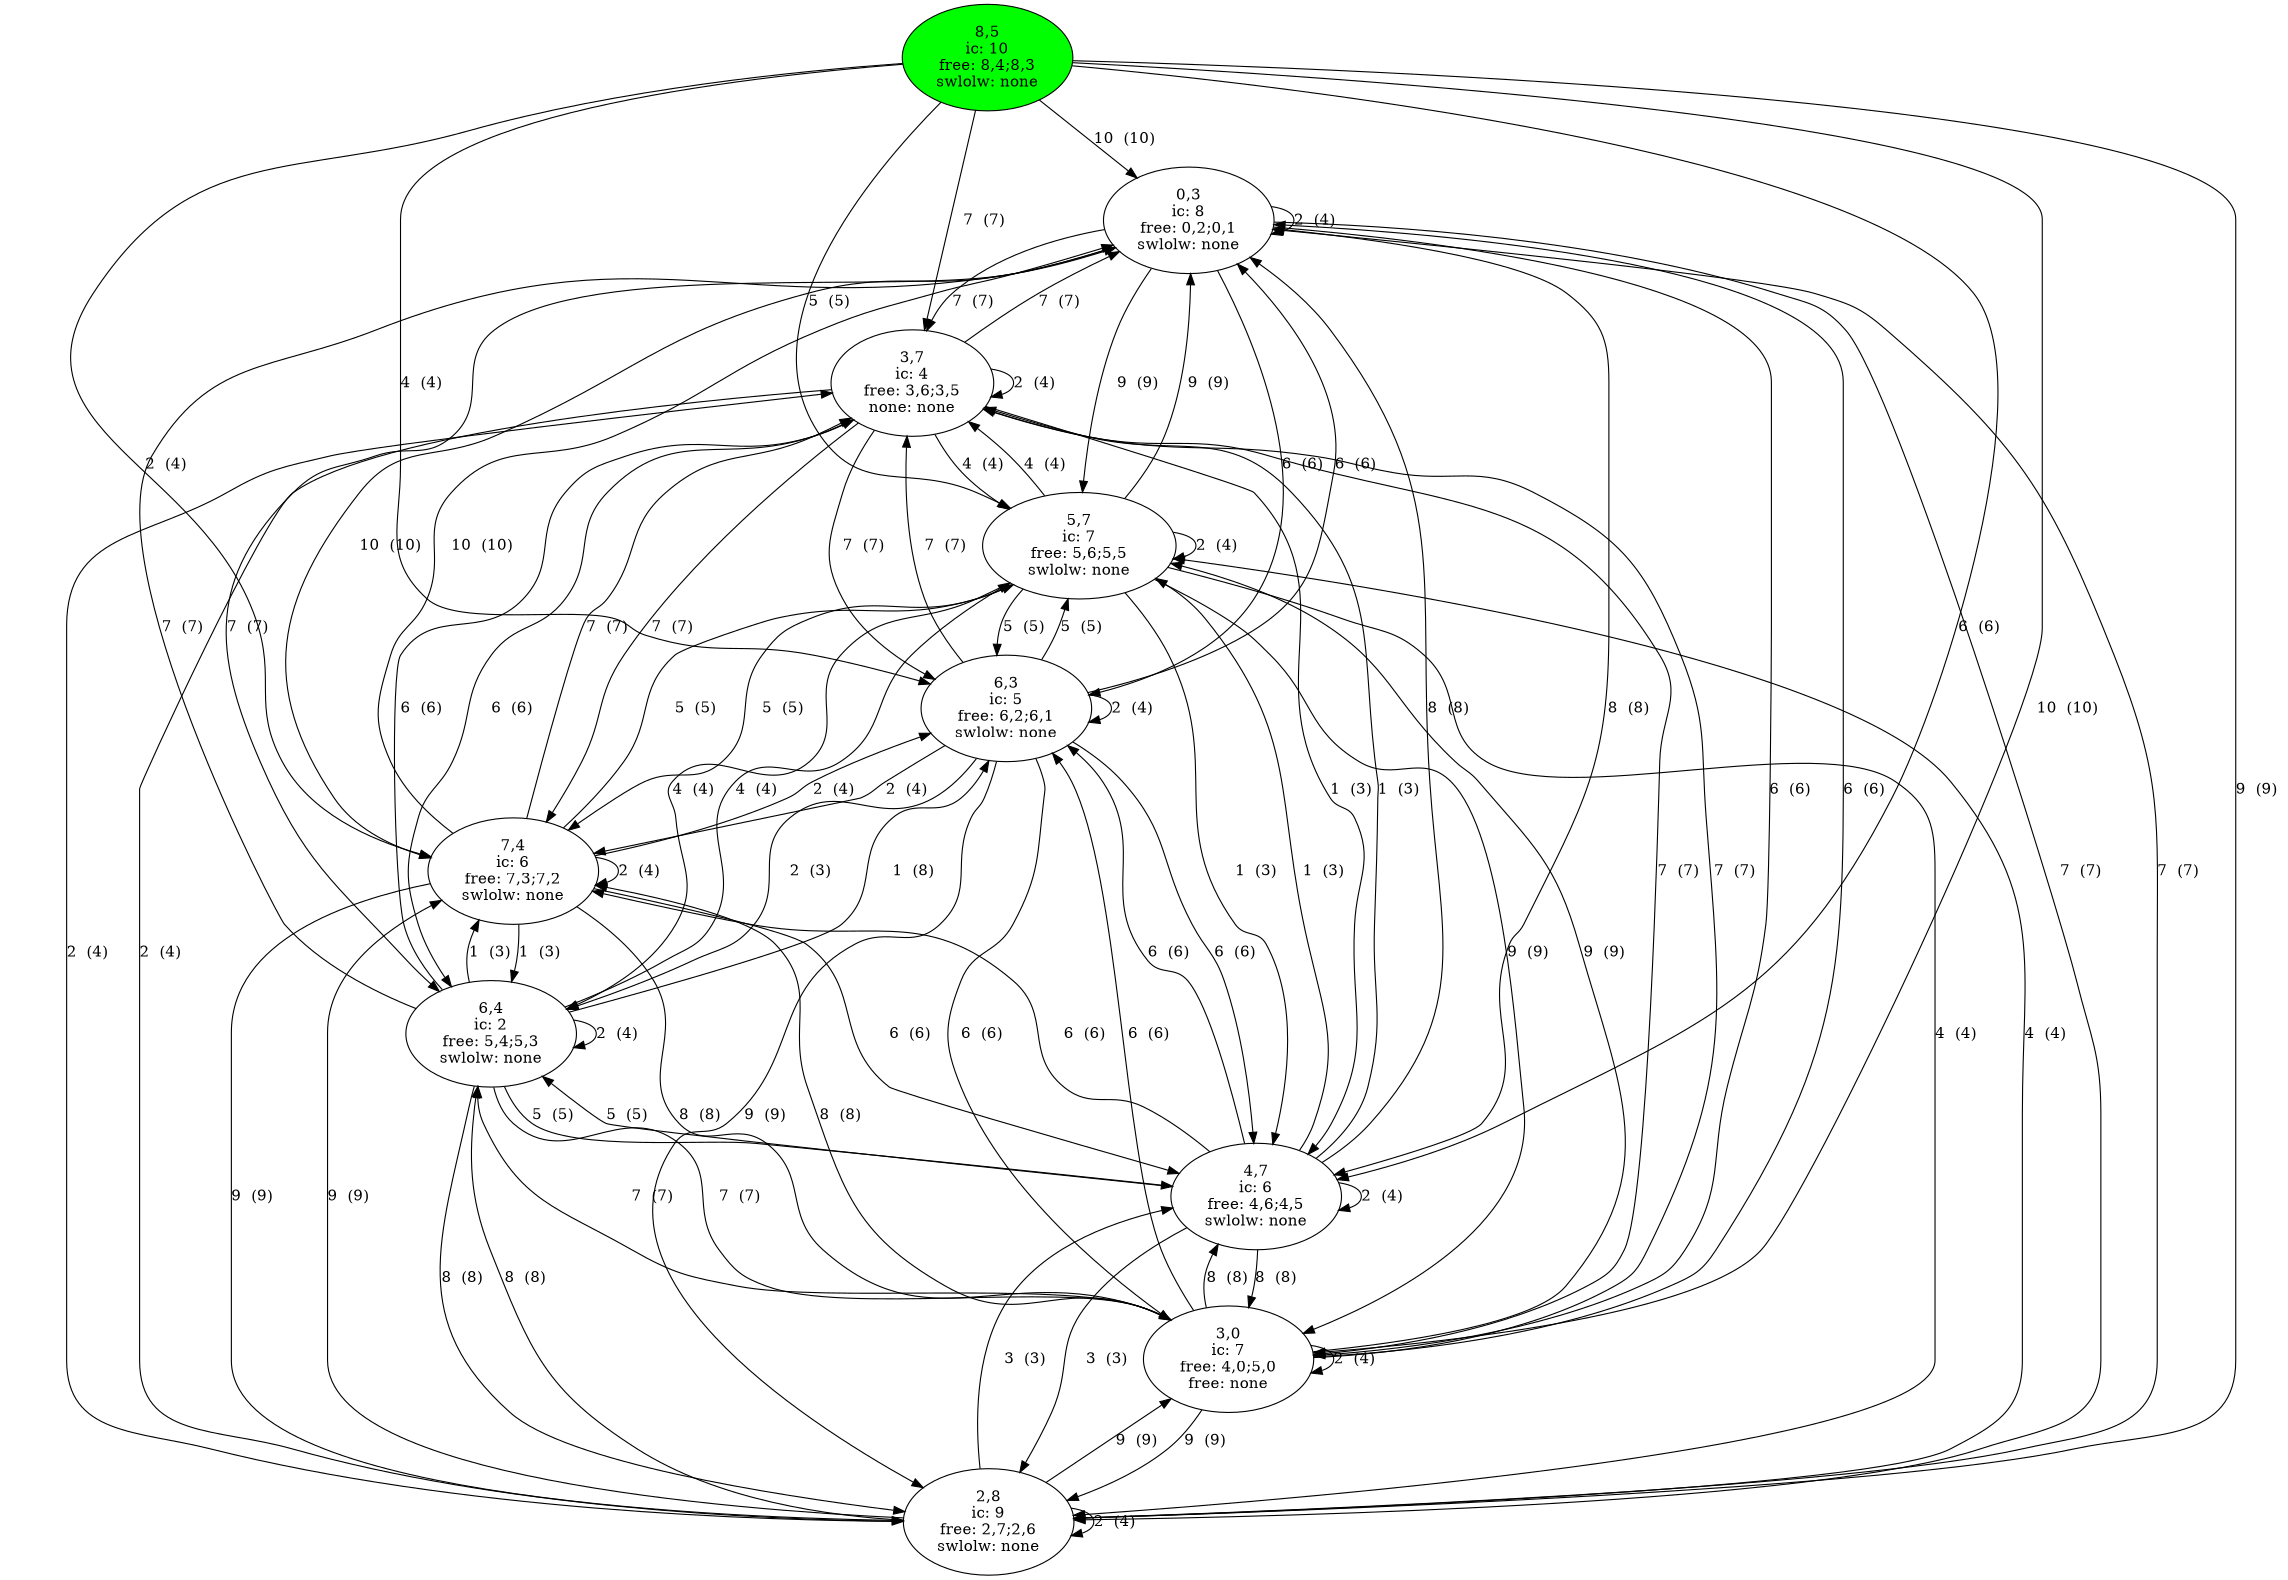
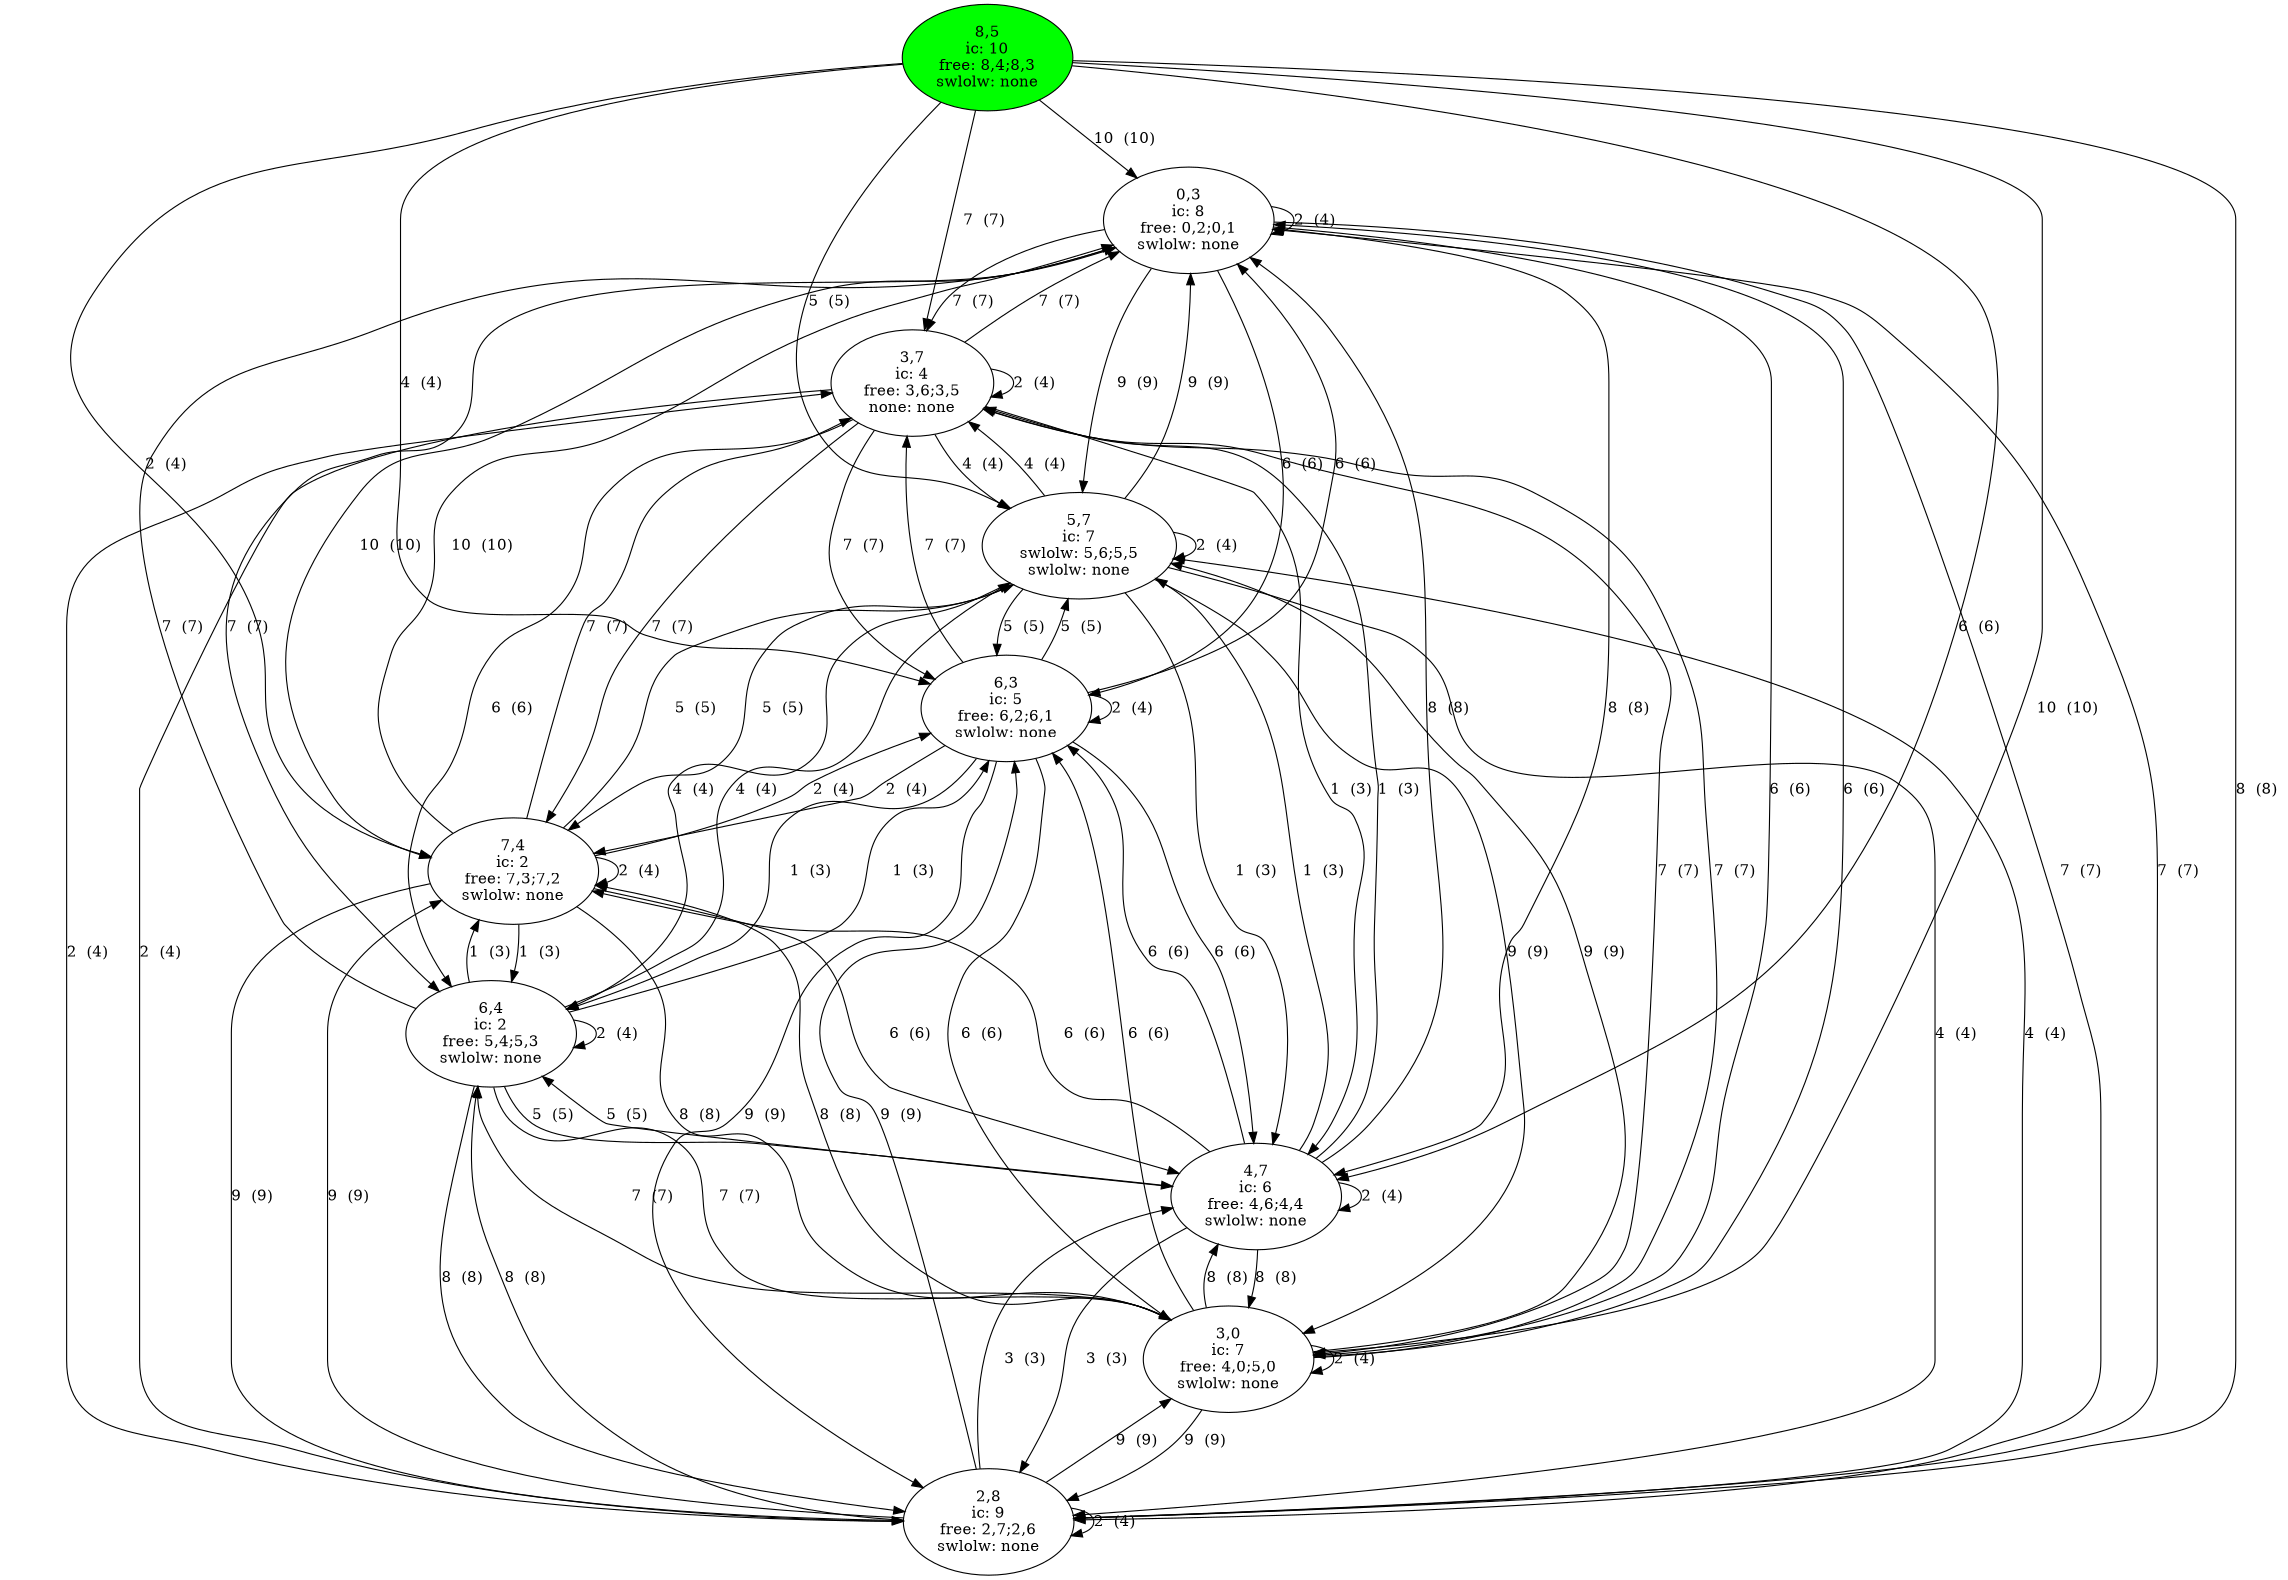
node "5,7 ic: 7 free: 5,6;5,5 swlolw: none": label "5,7 ic: 7 free: 5,6;5,5 swlolw: none" -> "5,7 ic: 7 swlolw: 5,6;5,5 swlolw: none"
edge "6,4 ic: 2 free: 5,4;5,3 swlolw: none" -> "3,7 ic: 4 free: 3,6;3,5 none: none": removed, label "6  (6)"
edge "8,5 ic: 10 free: 8,4;8,3 swlolw: none" -> "2,8 ic: 9 free: 2,7;2,6 swlolw: none": label "9  (9) " -> "8  (8) "
node "7,4 ic: 6 free: 7,3;7,2 swlolw: none": label "7,4 ic: 6 free: 7,3;7,2 swlolw: none" -> "7,4 ic: 2 free: 7,3;7,2 swlolw: none"
edge "6,3 ic: 5 free: 6,2;6,1 swlolw: none" -> "6,4 ic: 2 free: 5,4;5,3 swlolw: none": label "2  (3) " -> "1  (3) "
edge "6,4 ic: 2 free: 5,4;5,3 swlolw: none" -> "6,3 ic: 5 free: 6,2;6,1 swlolw: none": label "1  (8) " -> "1  (3) "
edge "2,8 ic: 9 free: 2,7;2,6 swlolw: none" -> "6,3 ic: 5 free: 6,2;6,1 swlolw: none": added, label "9  (9)"
node "4,7 ic: 6 free: 4,6;4,5 swlolw: none": label "4,7 ic: 6 free: 4,6;4,5 swlolw: none" -> "4,7 ic: 6 free: 4,6;4,4 swlolw: none"
node "3,0 ic: 7 free: 4,0;5,0 free: none": label "3,0 ic: 7 free: 4,0;5,0 free: none" -> "3,0 ic: 7 free: 4,0;5,0 swlolw: none"
